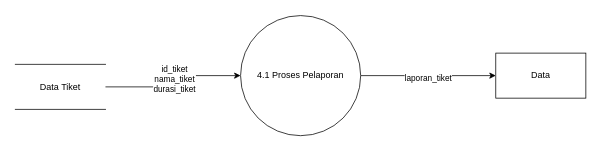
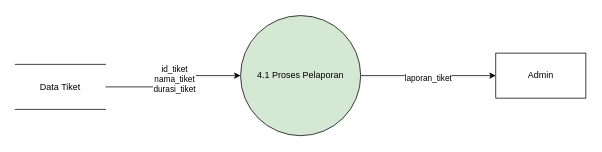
node "4.1 Proses Pelaporan": fillcolor #ffffff -> #d5e8d4
node "Data": label "Data" -> "Admin"
